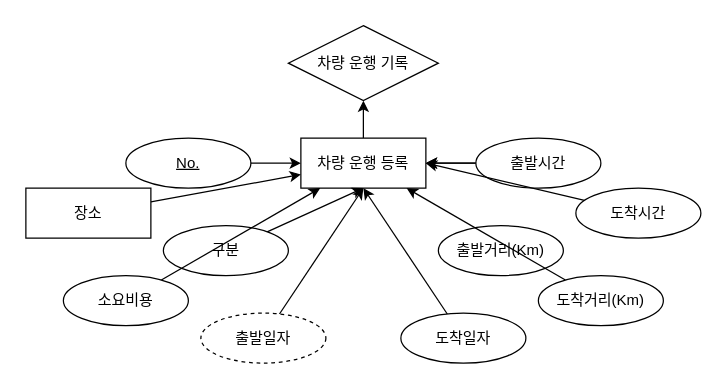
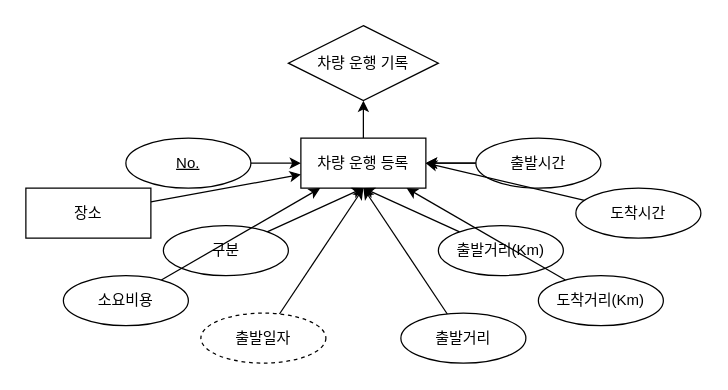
edge "출발거리(Km)" -> "차량 운행 등록": added
node "도착일자": label "도착일자" -> "출발거리"
